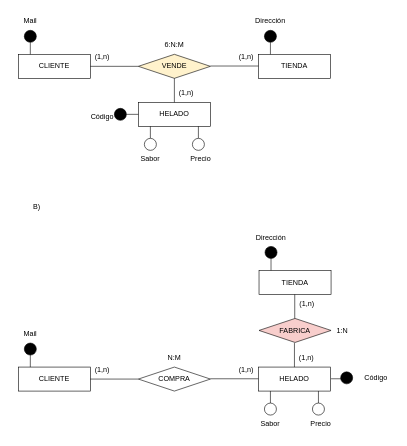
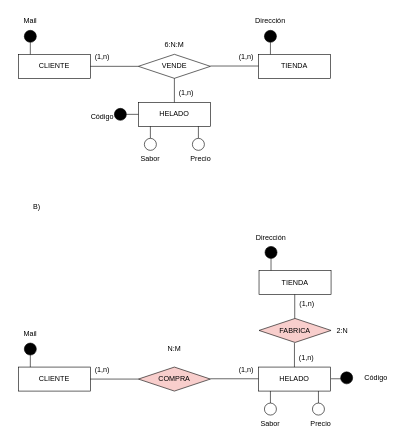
node "VENDE": fillcolor #fff2cc -> #ffffff
node "1:N": label "1:N" -> "2:N"
node "N:M": moved (174, 358) -> (174, 349)
node "COMPRA": fillcolor #ffffff -> #f8cecc
